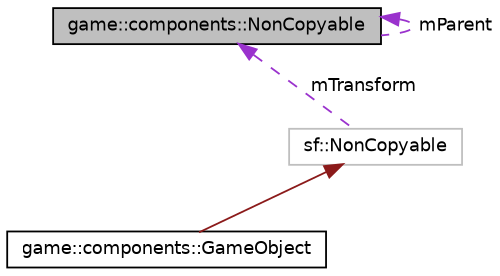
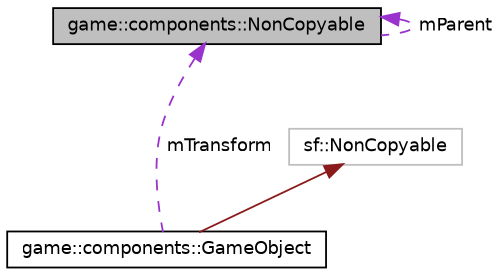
edge "sf::NonCopyable" -> "game::components::NonCopyable": now "game::components::GameObject" -> "game::components::NonCopyable"
